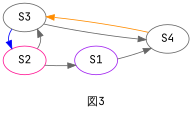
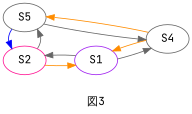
node "S3": label "S3" -> "S5"
edge "S4" -> "S1": added
edge "S1" -> "S2": added
edge "S2" -> "S1": color gray40 -> darkorange
